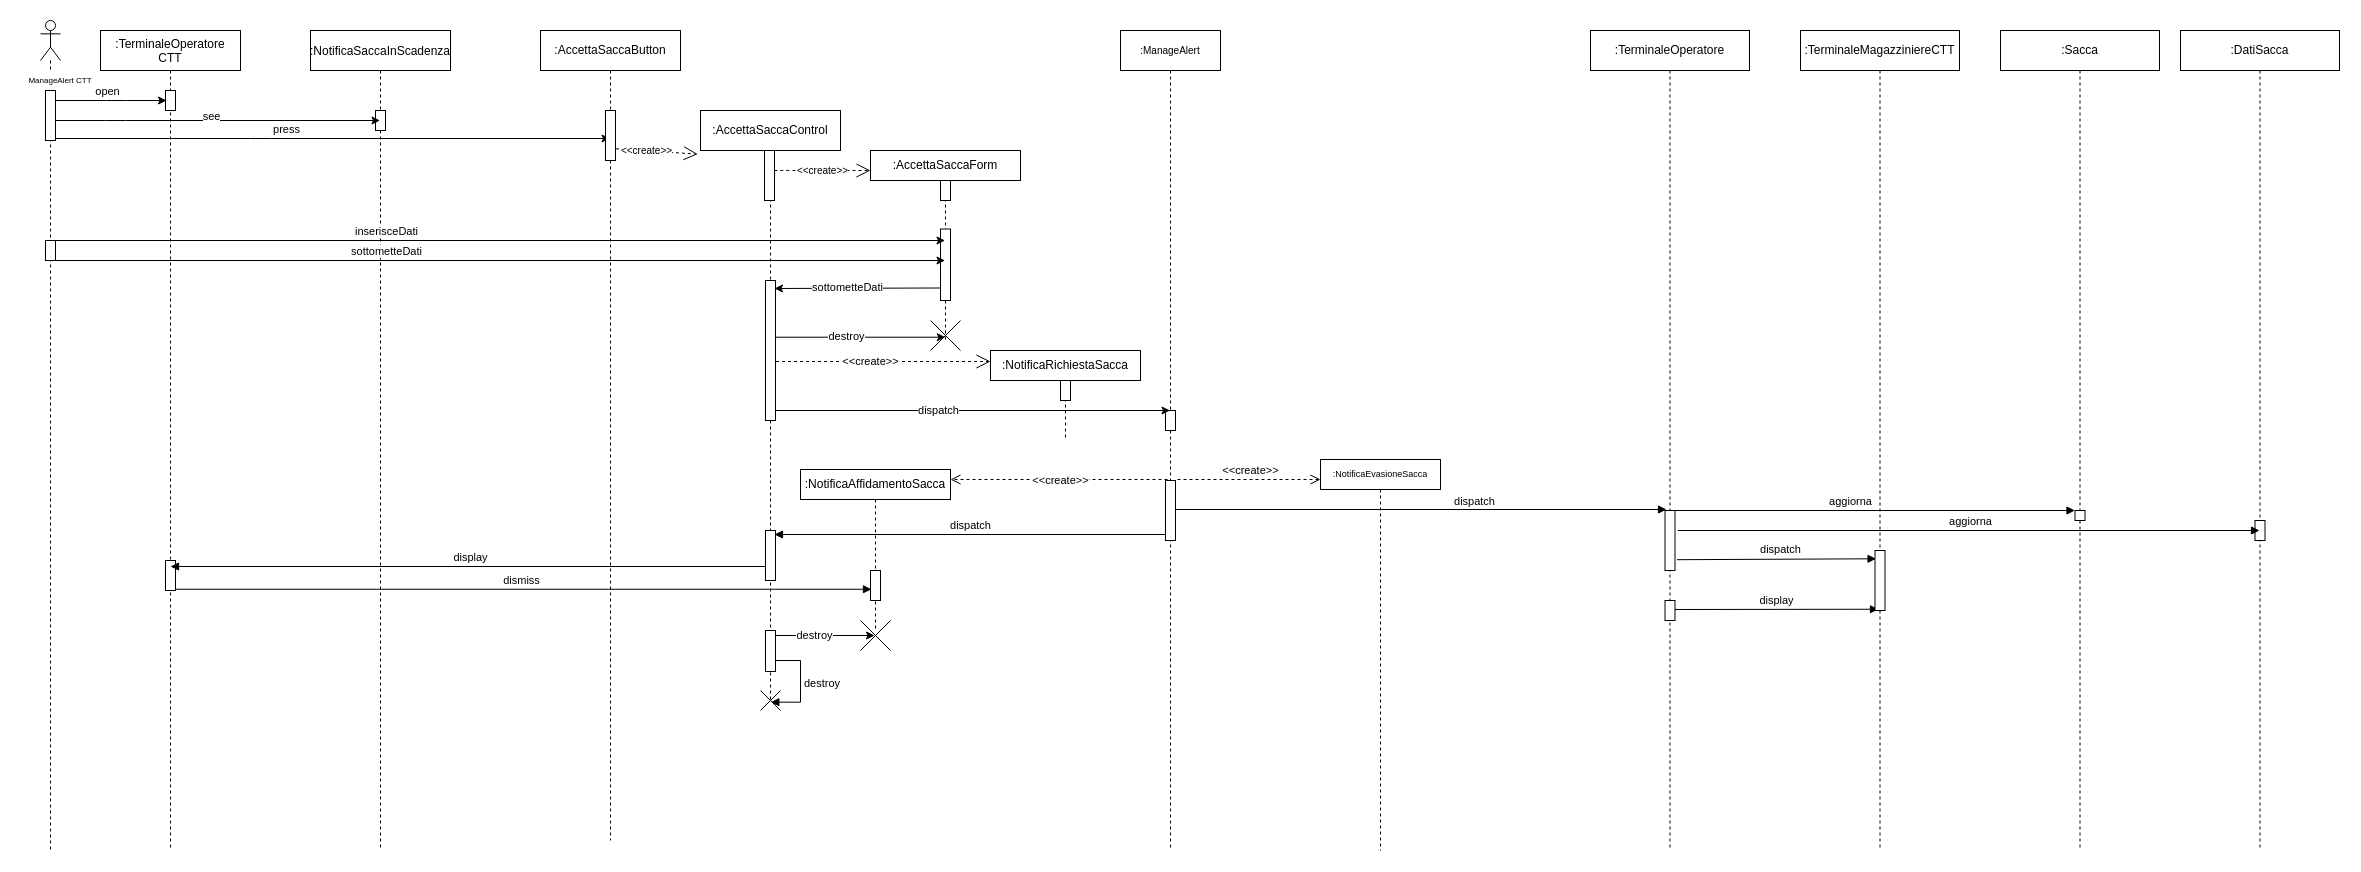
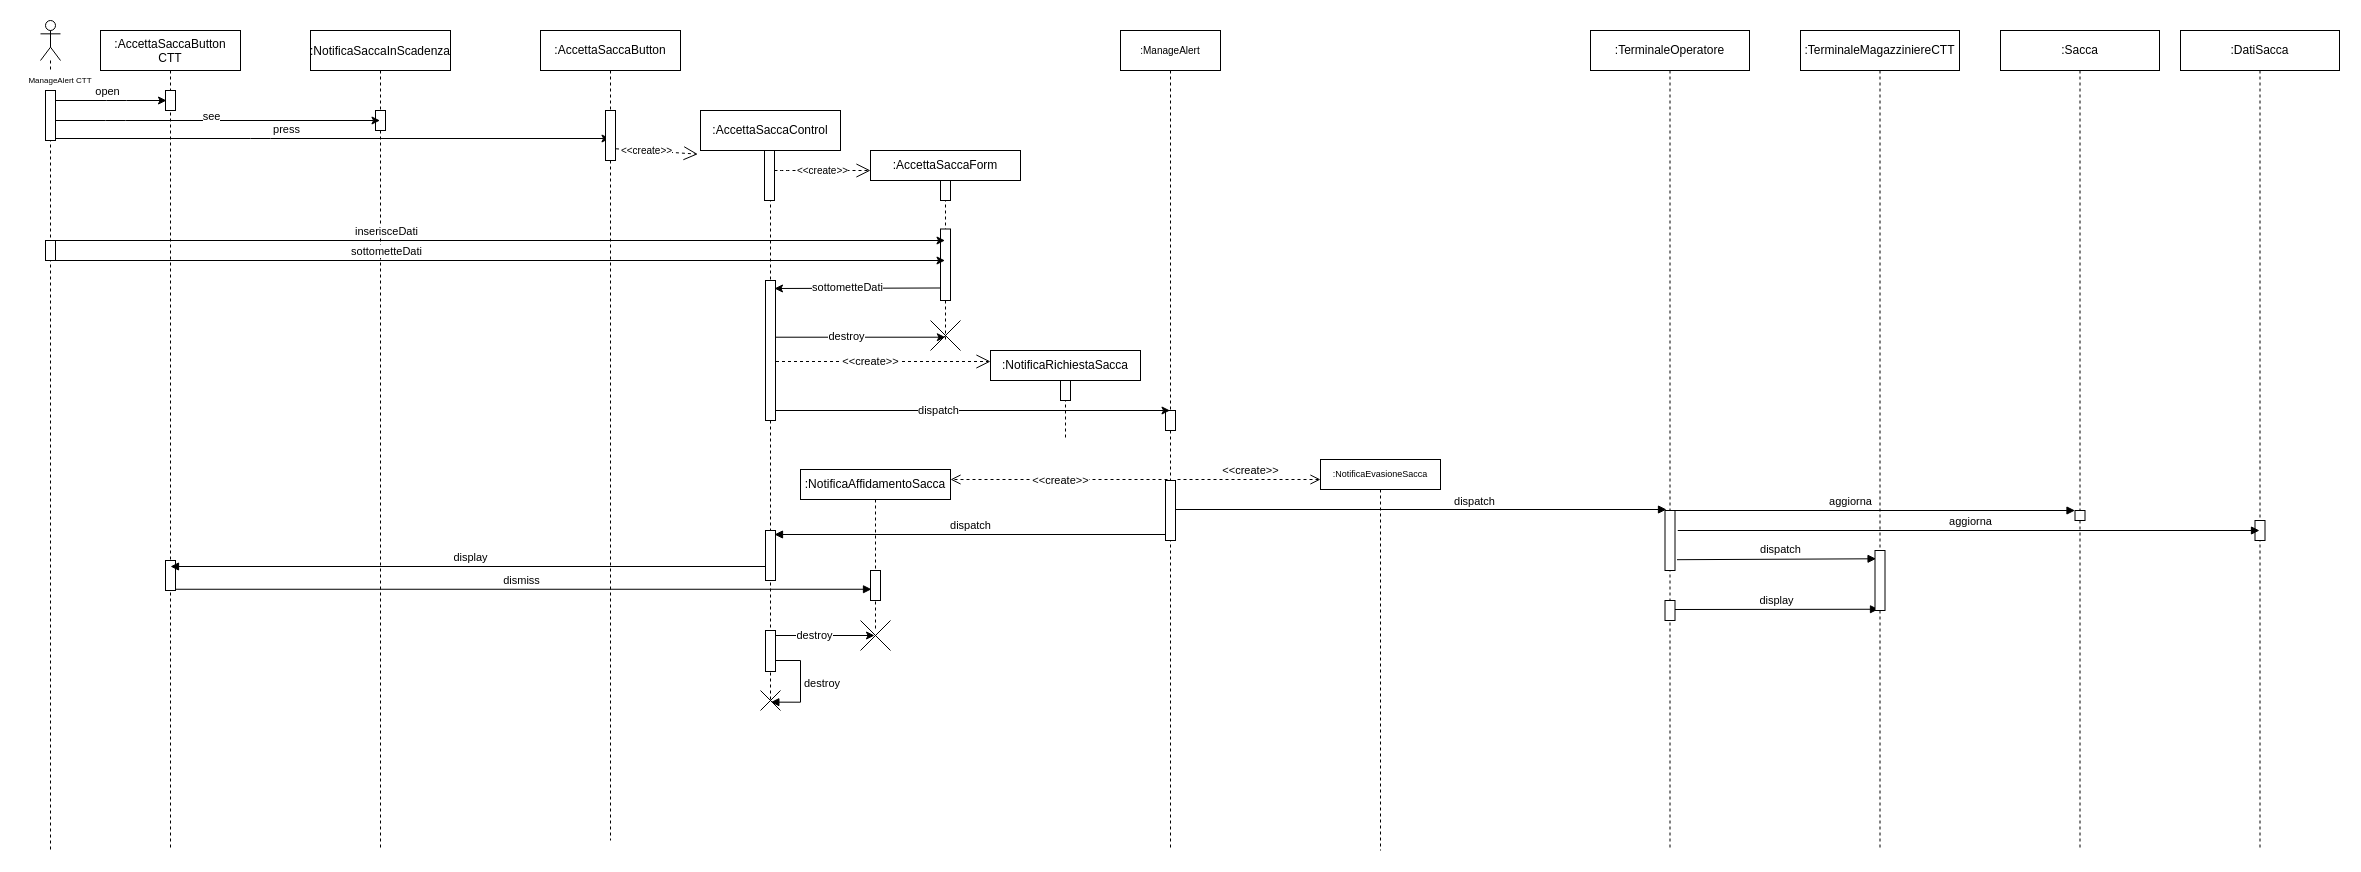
node ":TerminaleOperatore CTT": label ":TerminaleOperatore CTT" -> ":AccettaSaccaButton CTT"
